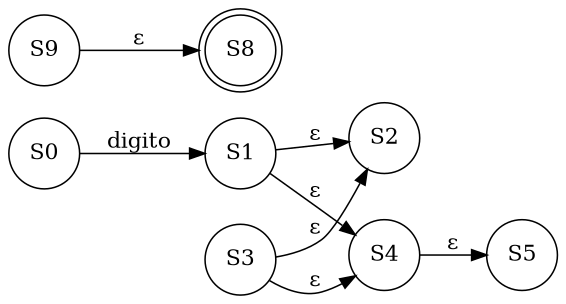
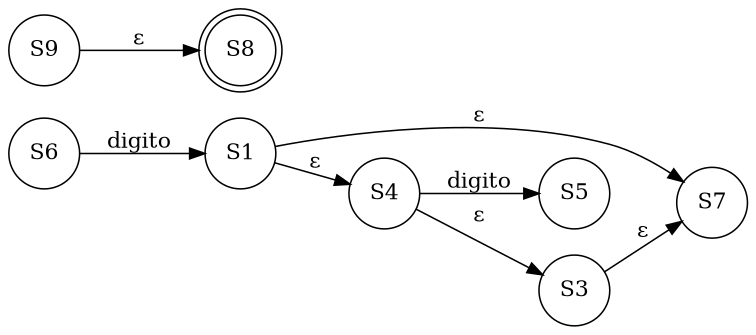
node "S2": label "S2" -> "S7"
node "S0": label "S0" -> "S6"
edge "S4" -> "S5": label "ε" -> "digito"
edge "S3" -> "S4": reversed
